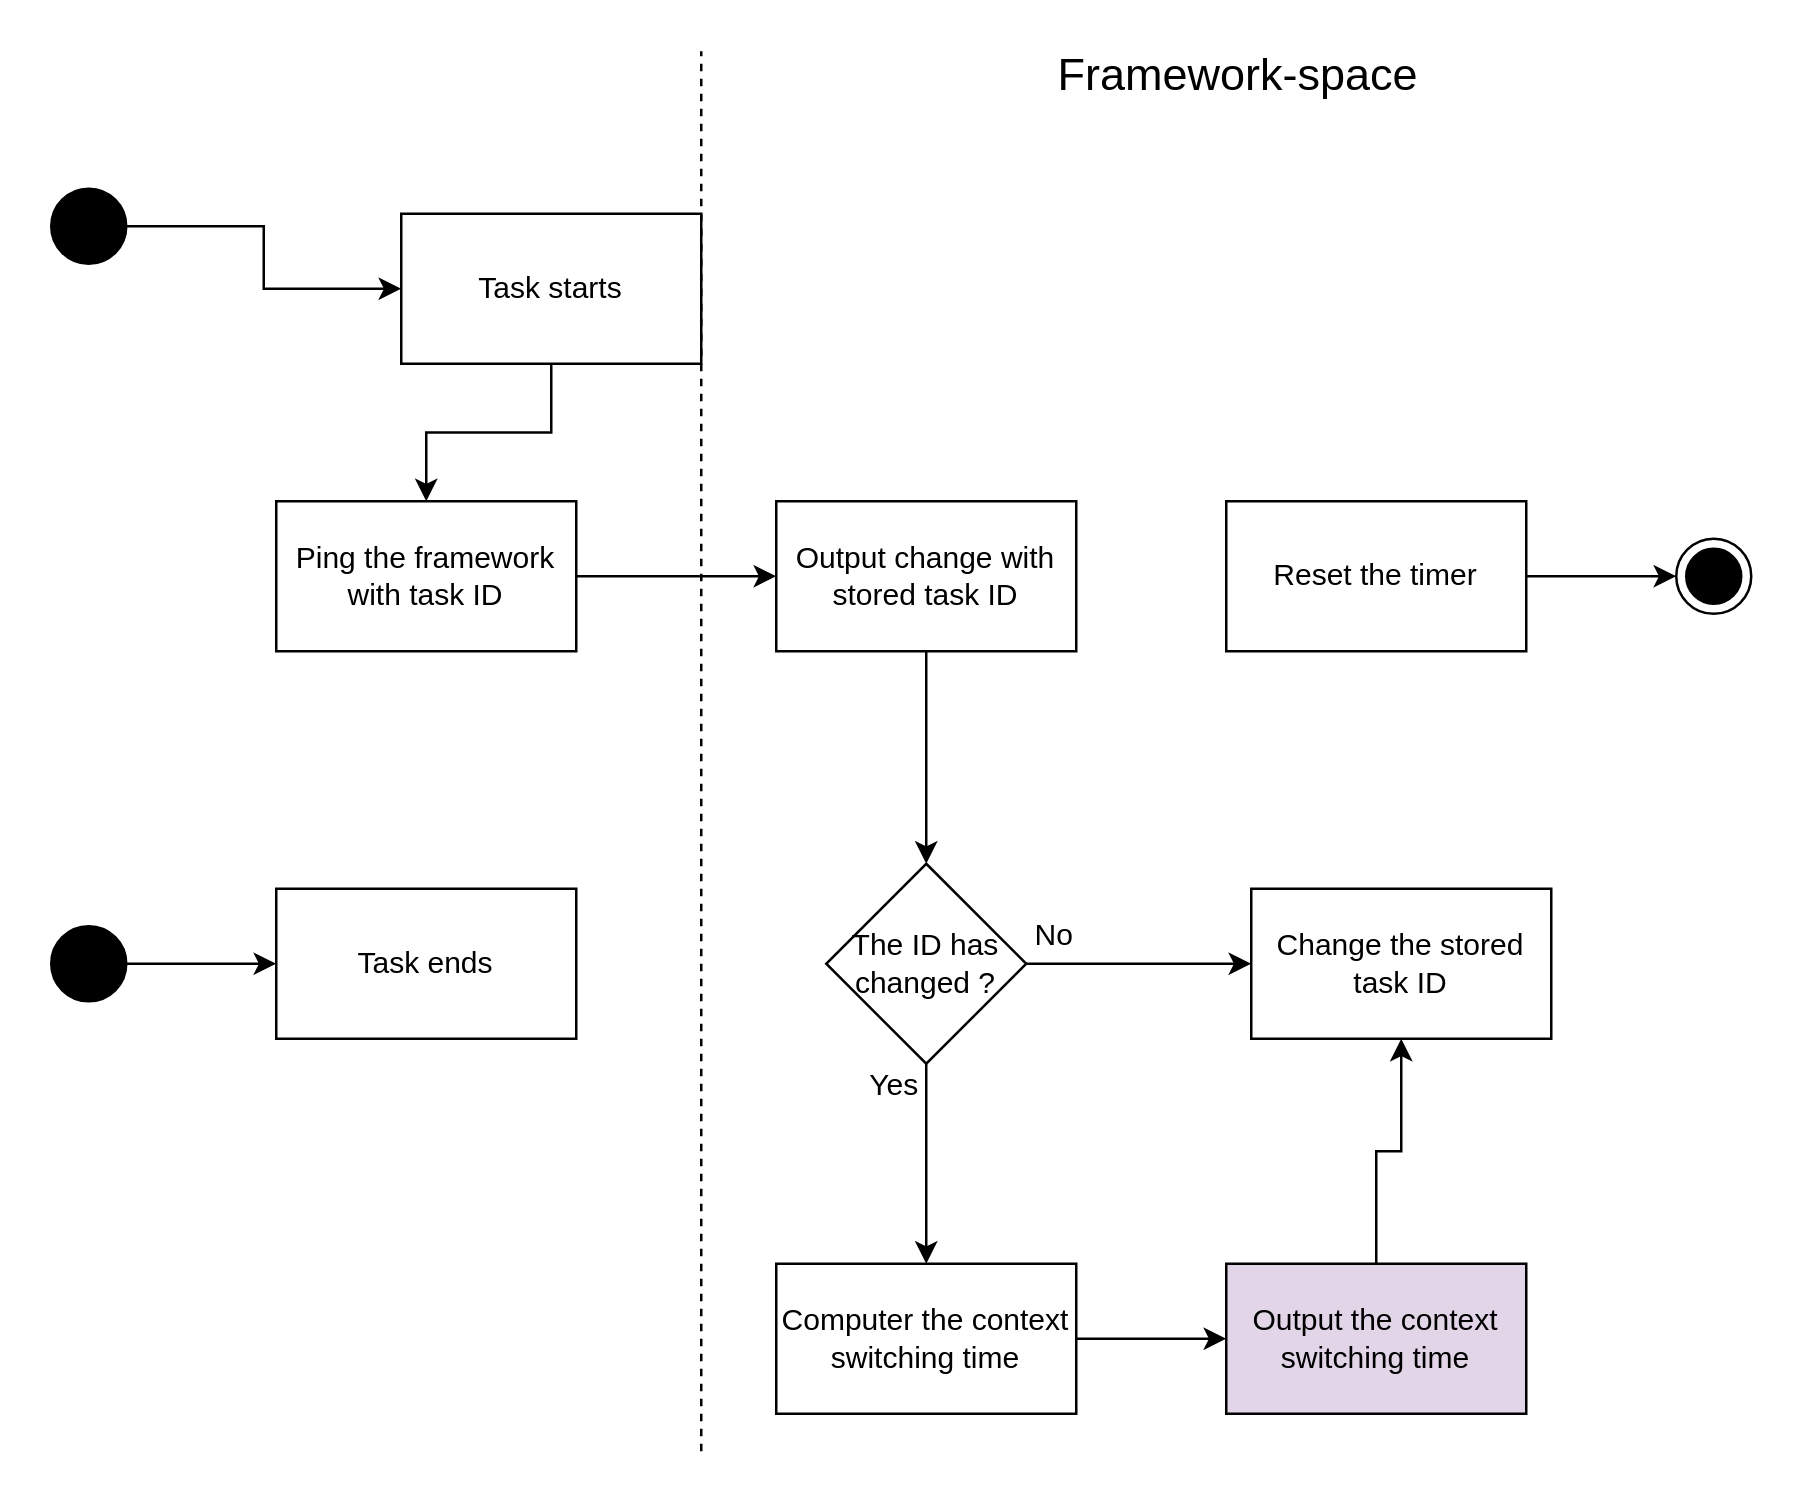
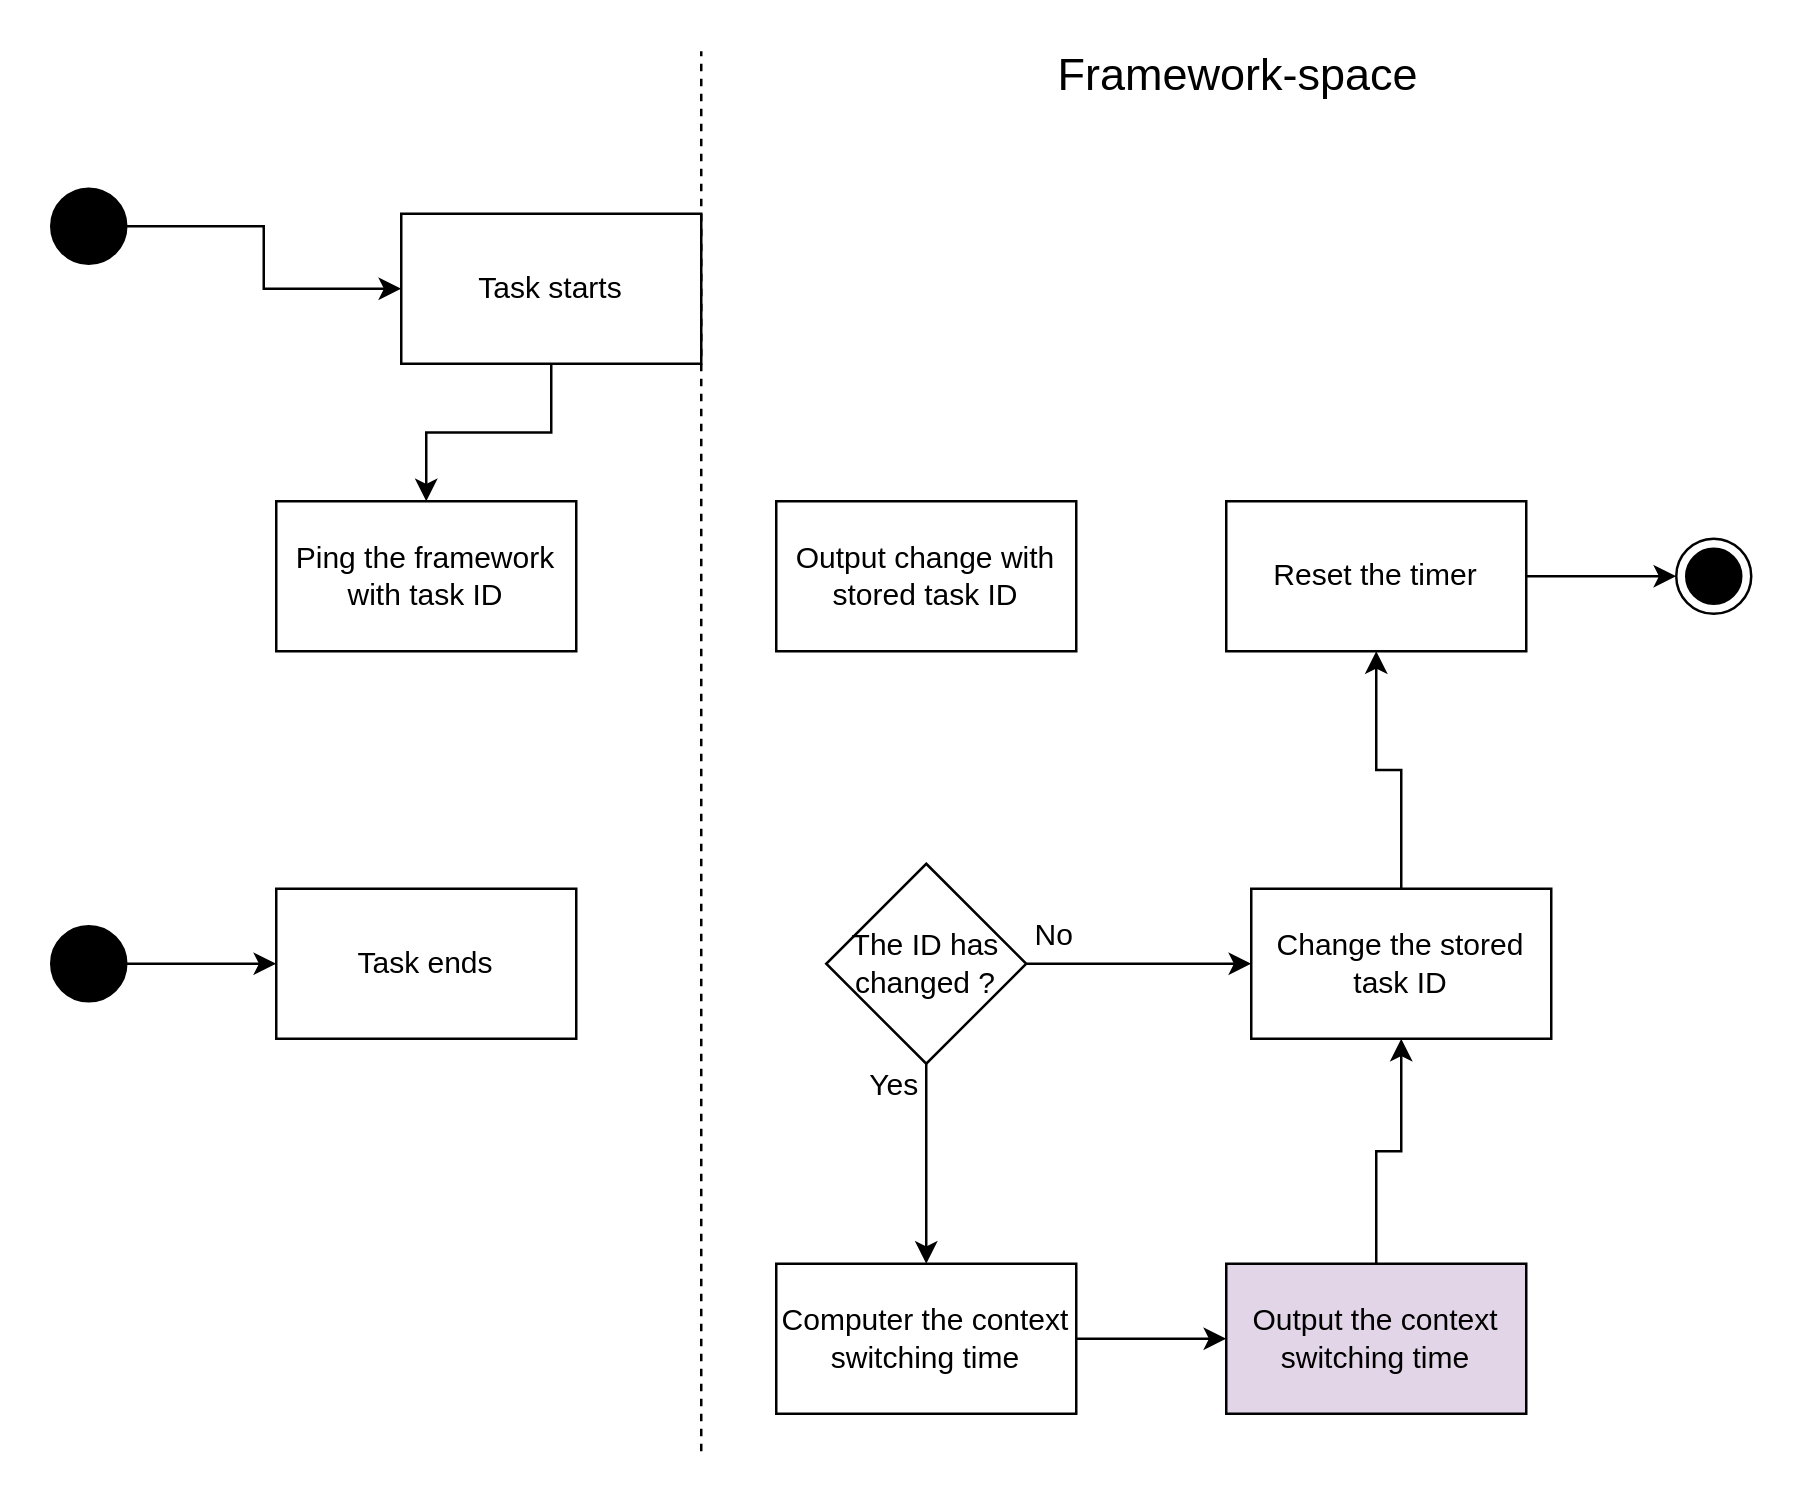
edge "Ping the framework with task ID" -> "Output change with stored task ID": removed
edge "Output change with stored task ID" -> "The ID has changed ?": removed
edge "Change the stored task ID" -> "Reset the timer": added
